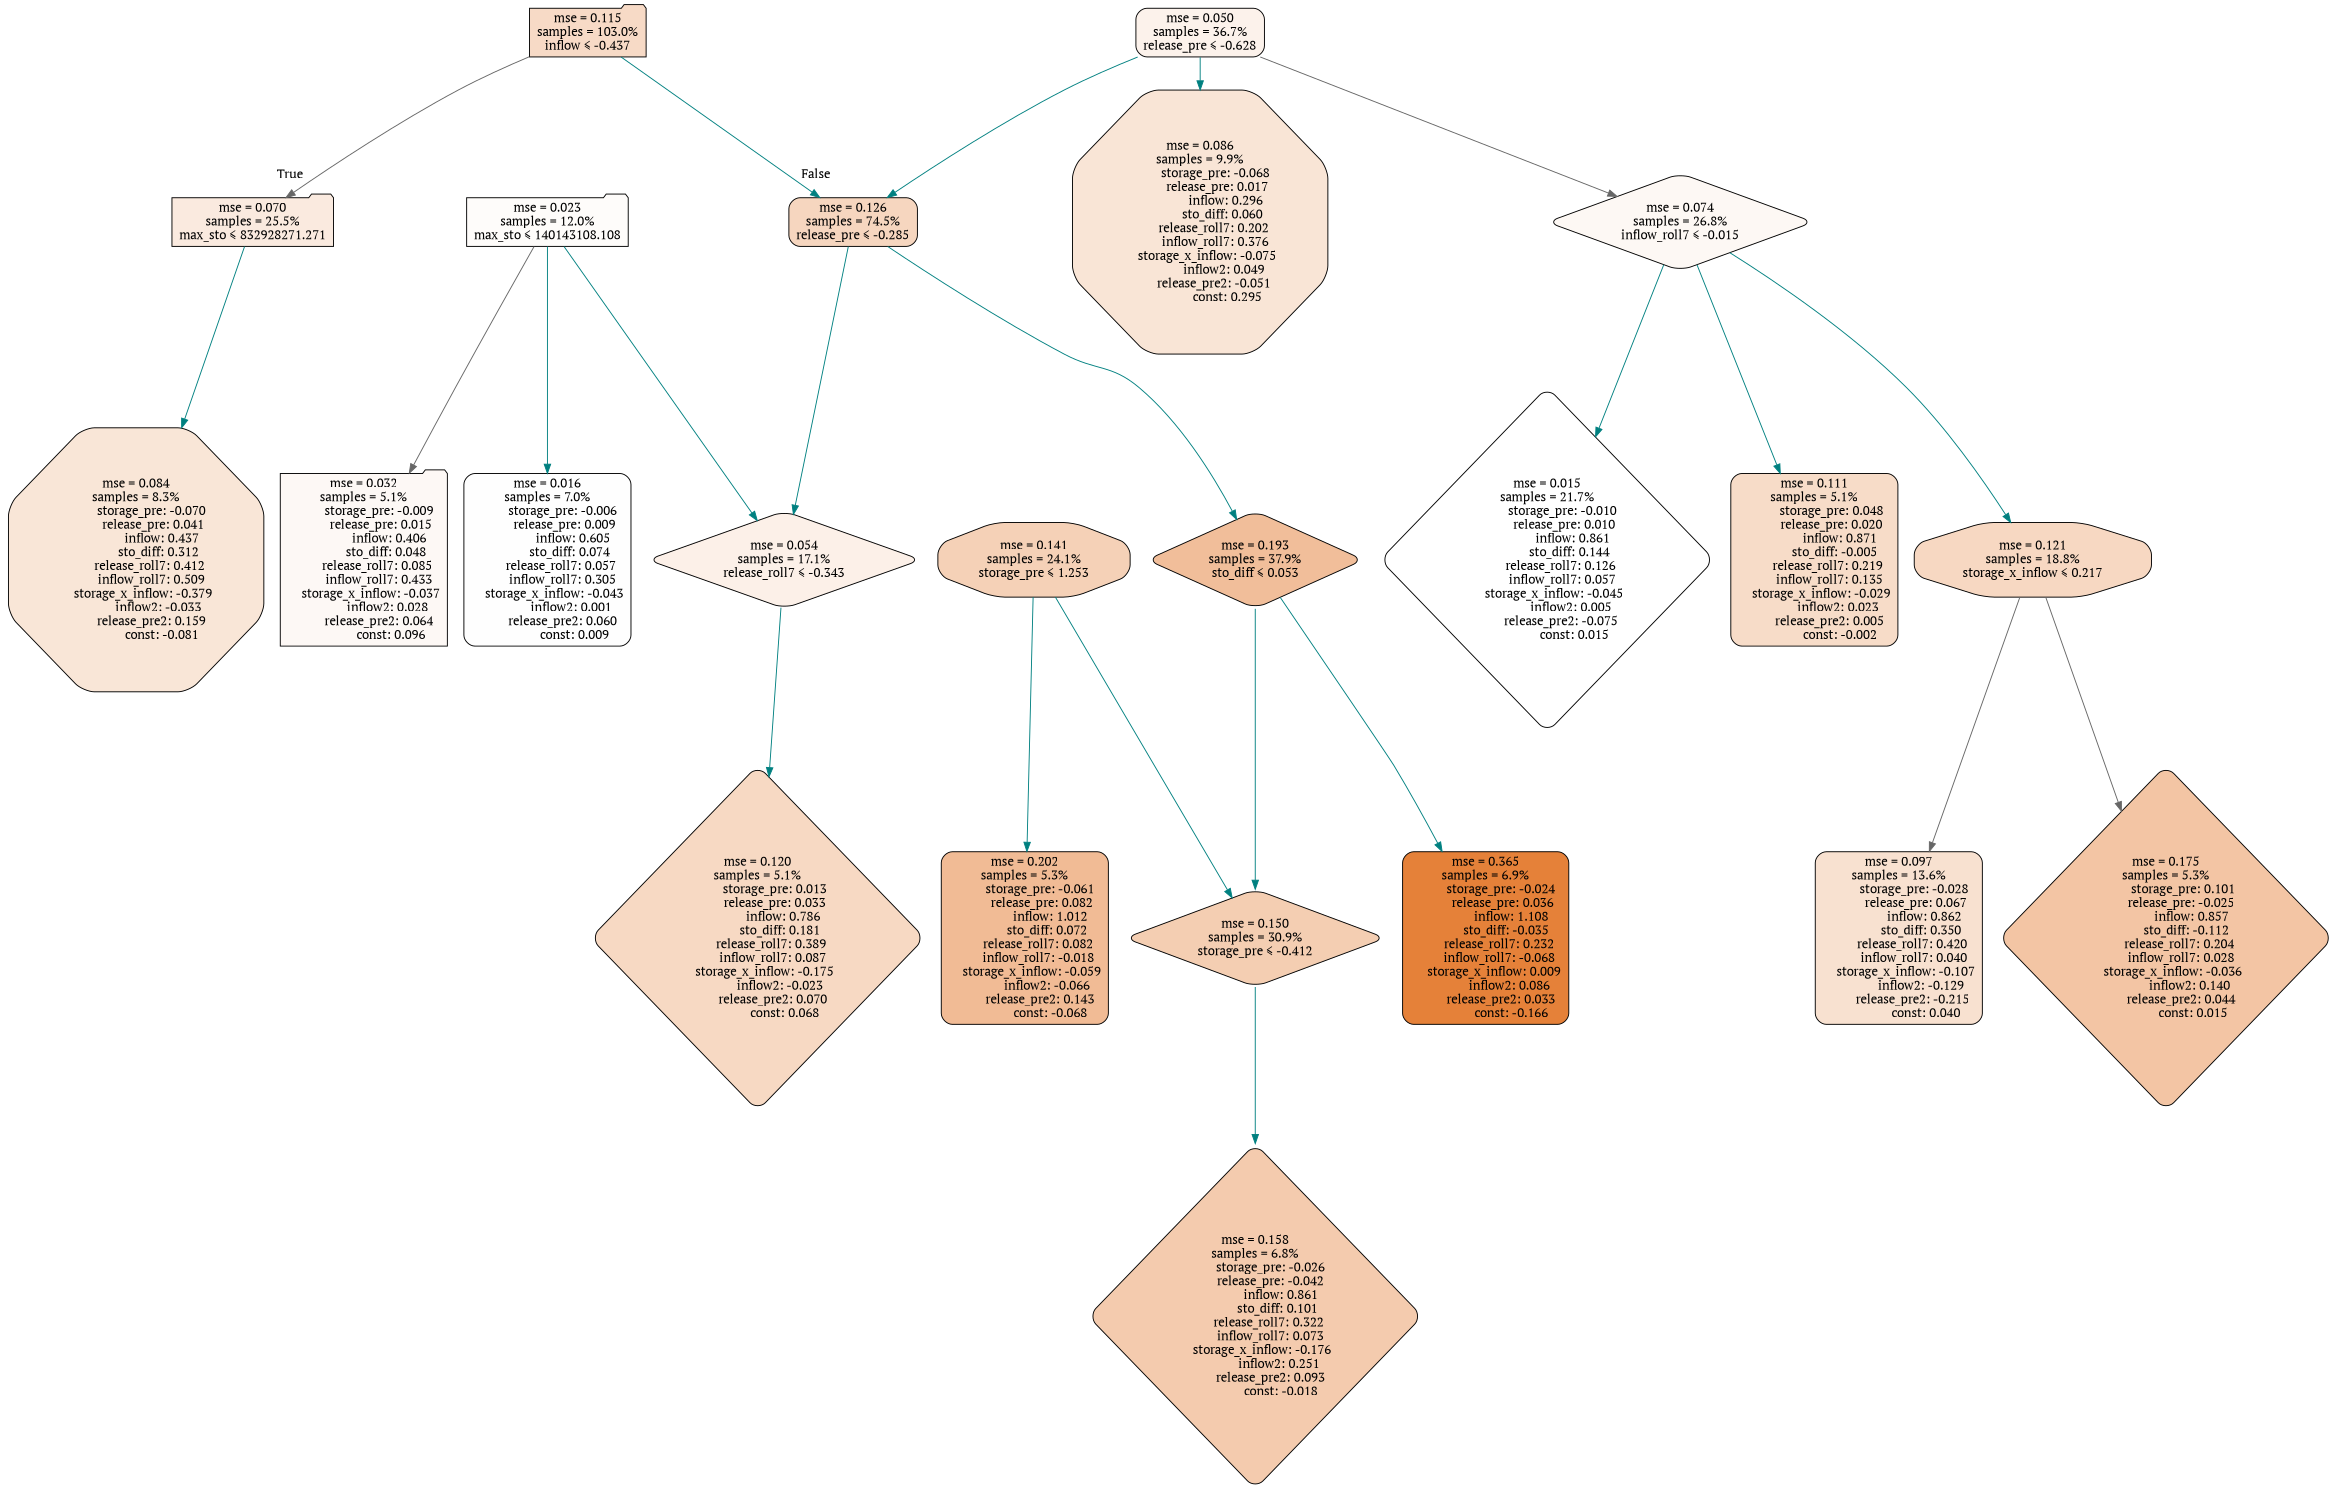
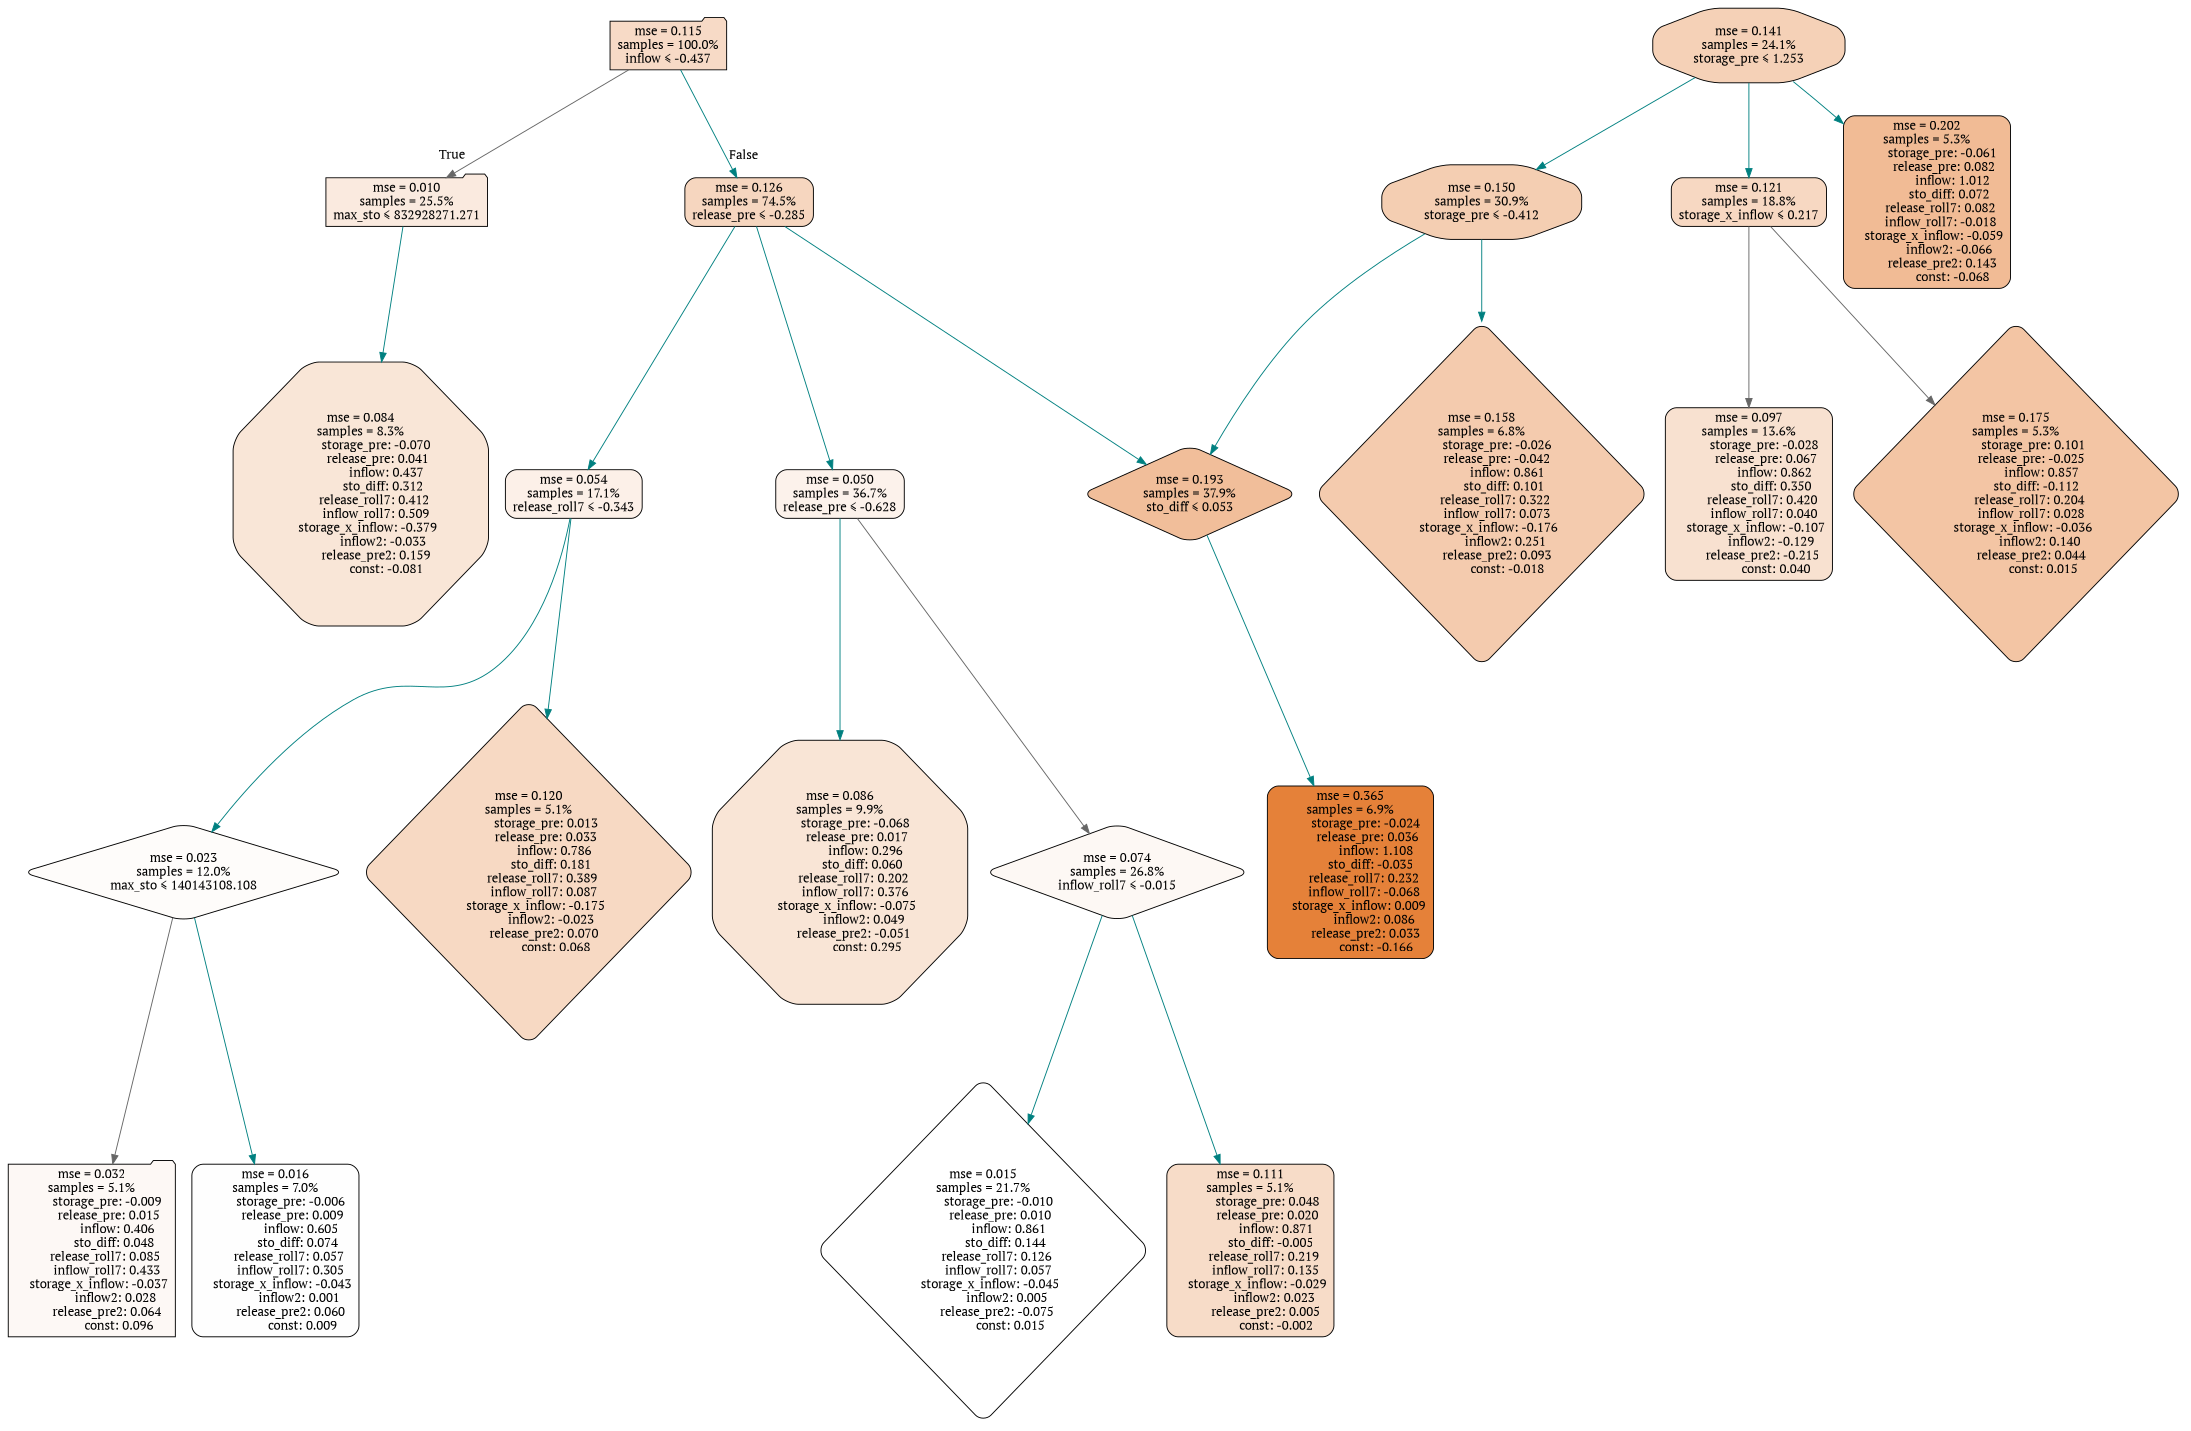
node "mse = 0.115 samples = 103.0% inflow ≤ -0.437": label "mse = 0.115 samples = 103.0% inflow ≤ -0.437" -> "mse = 0.115 samples = 100.0% inflow ≤ -0.437"
edge "mse = 0.050 samples = 36.7% release_pre ≤ -0.628" -> "mse = 0.126 samples = 74.5% release_pre ≤ -0.285": reversed
node "mse = 0.070 samples = 25.5% max_sto ≤ 832928271.271": label "mse = 0.070 samples = 25.5% max_sto ≤ 832928271.271" -> "mse = 0.010 samples = 25.5% max_sto ≤ 832928271.271"
node "mse = 0.023 samples = 12.0% max_sto ≤ 140143108.108": shape folder -> diamond
edge "mse = 0.074 samples = 26.8% inflow_roll7 ≤ -0.015" -> "mse = 0.121 samples = 18.8% storage_x_inflow ≤ 0.217": now "mse = 0.141 samples = 24.1% storage_pre ≤ 1.253" -> "mse = 0.121 samples = 18.8% storage_x_inflow ≤ 0.217"
edge "mse = 0.023 samples = 12.0% max_sto ≤ 140143108.108" -> "mse = 0.054 samples = 17.1% release_roll7 ≤ -0.343": reversed
node "mse = 0.054 samples = 17.1% release_roll7 ≤ -0.343": shape diamond -> box
node "mse = 0.121 samples = 18.8% storage_x_inflow ≤ 0.217": shape octagon -> box
edge "mse = 0.193 samples = 37.9% sto_diff ≤ 0.053" -> "mse = 0.150 samples = 30.9% storage_pre ≤ -0.412": reversed
node "mse = 0.150 samples = 30.9% storage_pre ≤ -0.412": shape diamond -> octagon
